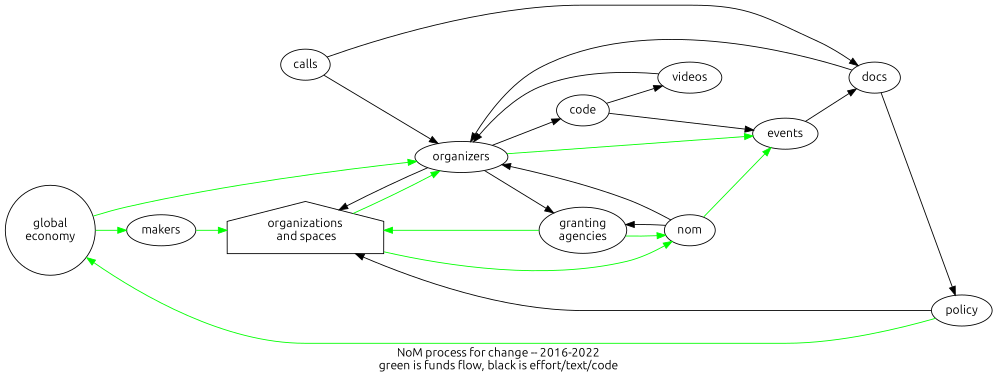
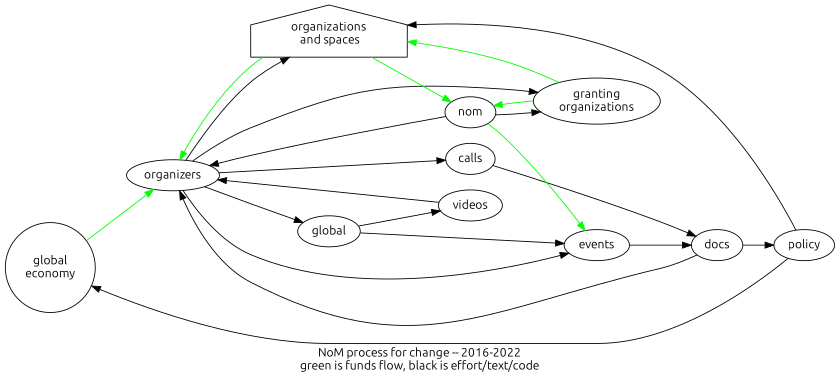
edge "calls" -> "organizers": reversed
node "code": label "code" -> "global"
edge "organizers" -> "events": color green -> black
node "makers": removed
node "granting agencies": label "granting agencies" -> "granting organizations"
edge "policy" -> "global economy": color green -> black
